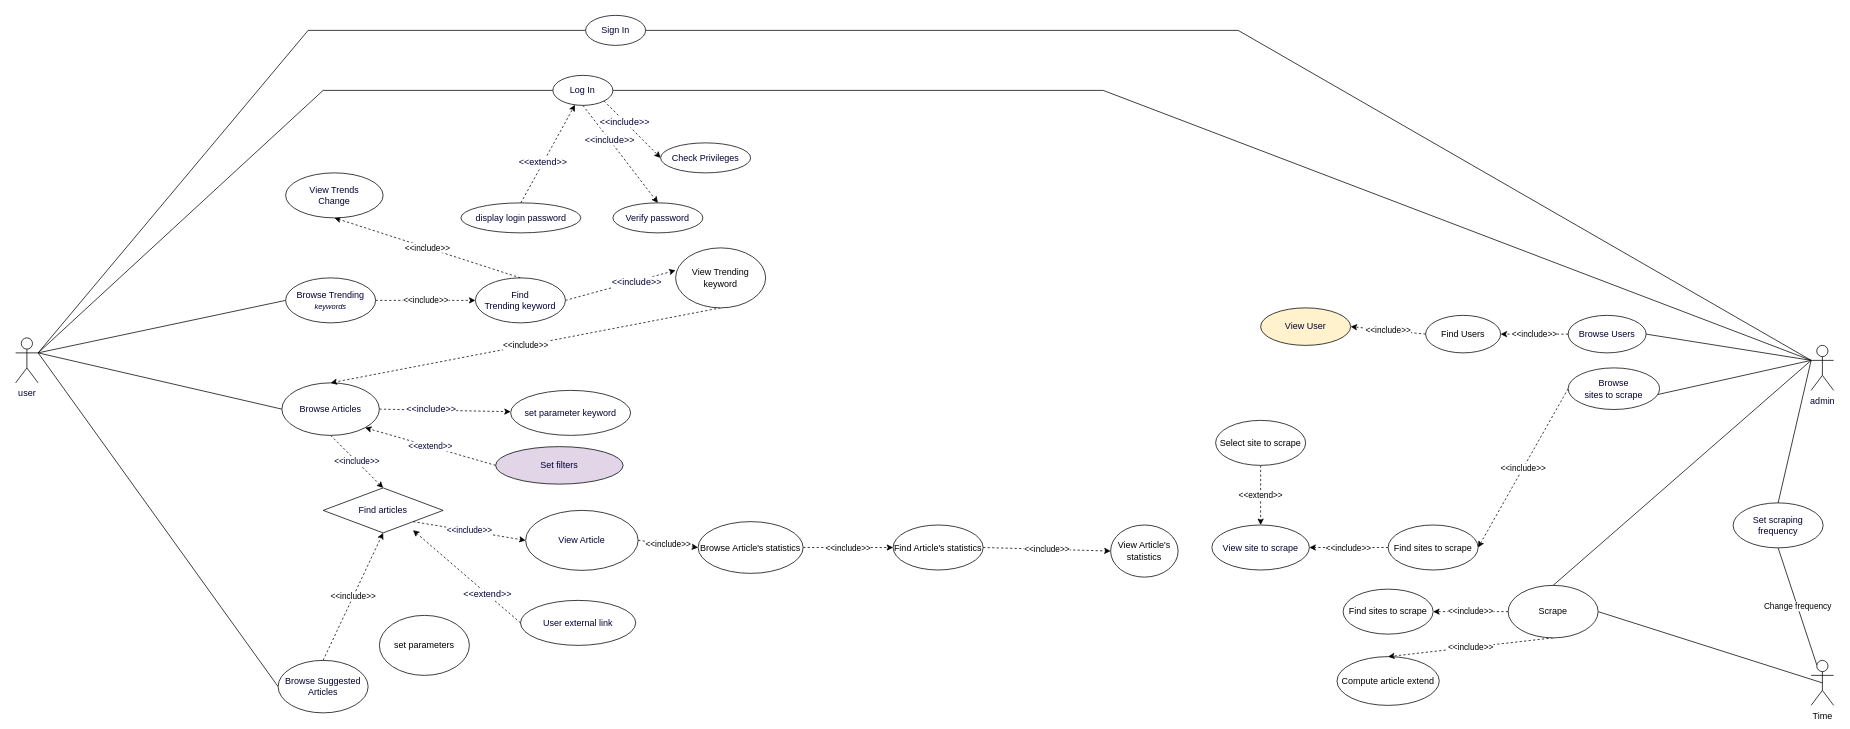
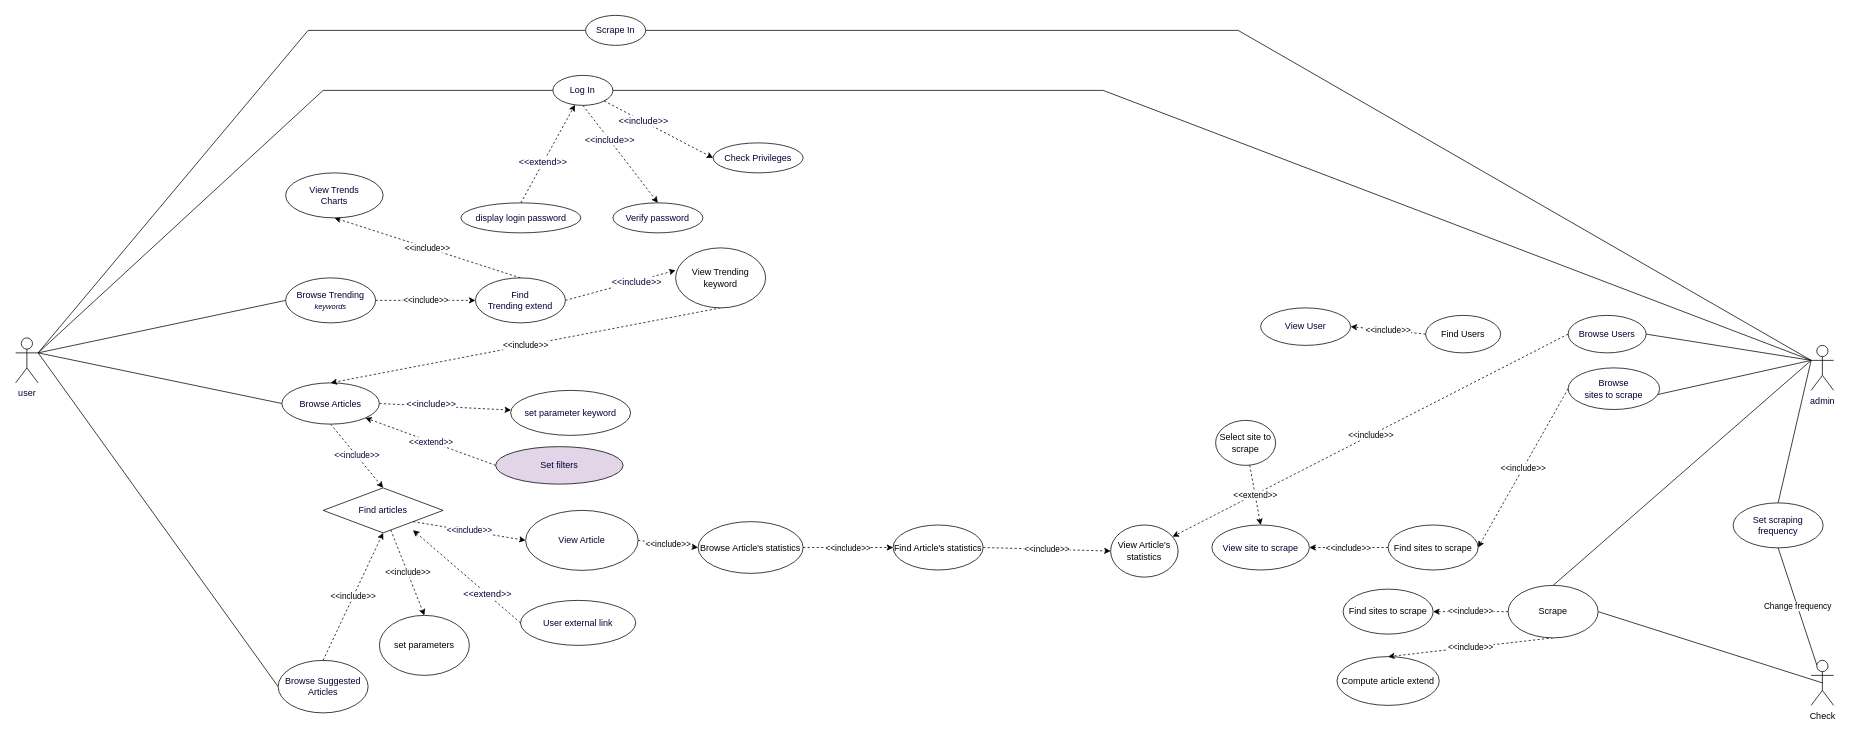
node "Sign In": label "Sign In" -> "Scrape In"
node "Check Privileges": moved (705, 158) -> (758, 158)
node "View Trends Change": label "View Trends Change" -> "View Trends Charts"
node "Find Trending keyword": label "Find Trending keyword" -> "Find Trending extend"
node "View User": fillcolor #fff2cc -> #ffffff
edge "Browse Users" -> "Find Users": now "Browse Users" -> "View Article's statistics"
node "Browse Articles": size 98x53 -> 98x41
node "Select site to scrape": size 90x45 -> 60x45
edge "Find articles" -> "set parameters": added, label "<<include>>"
node "Time": label "Time" -> "Check"
